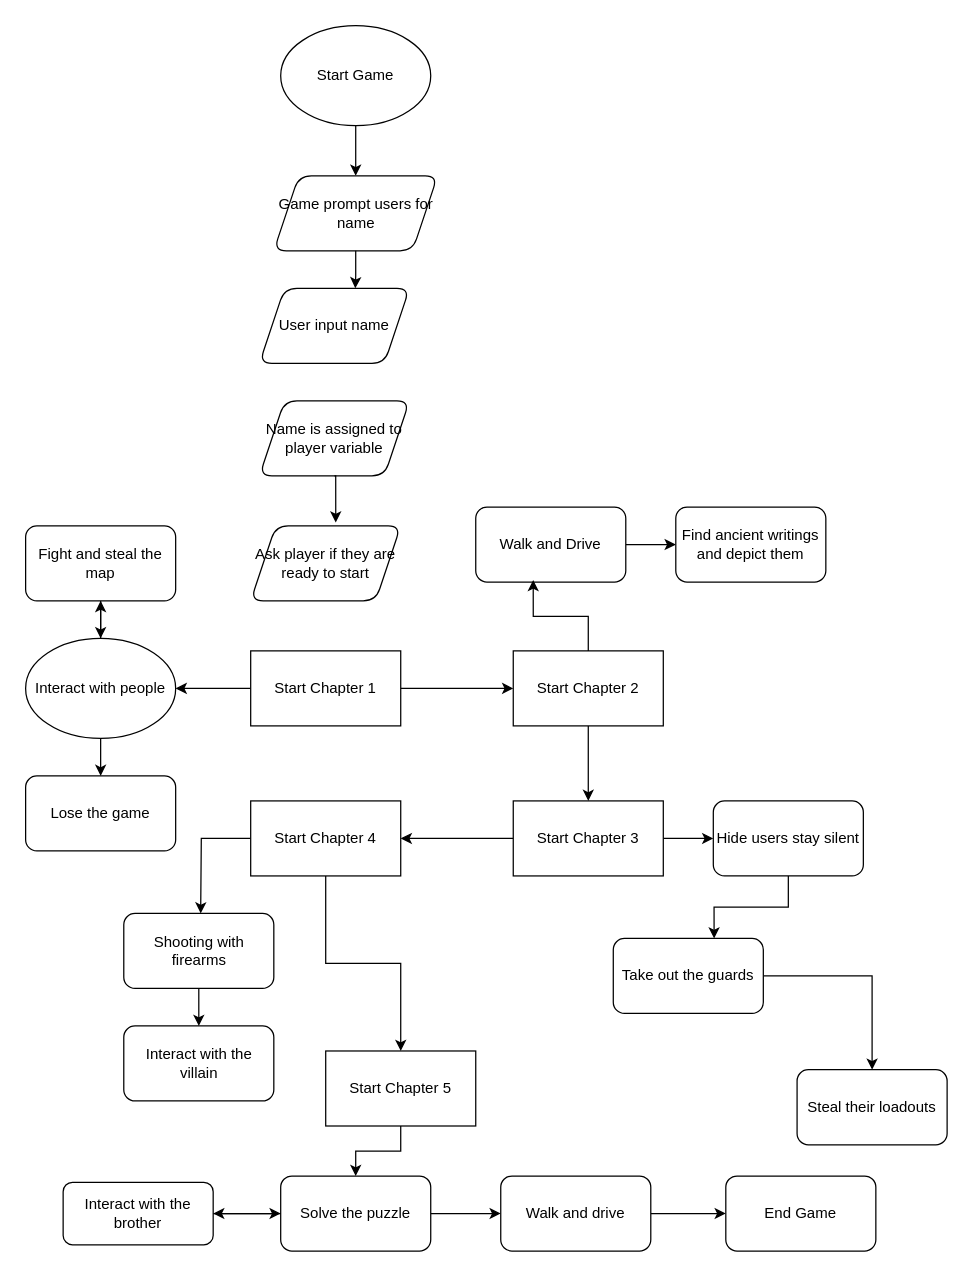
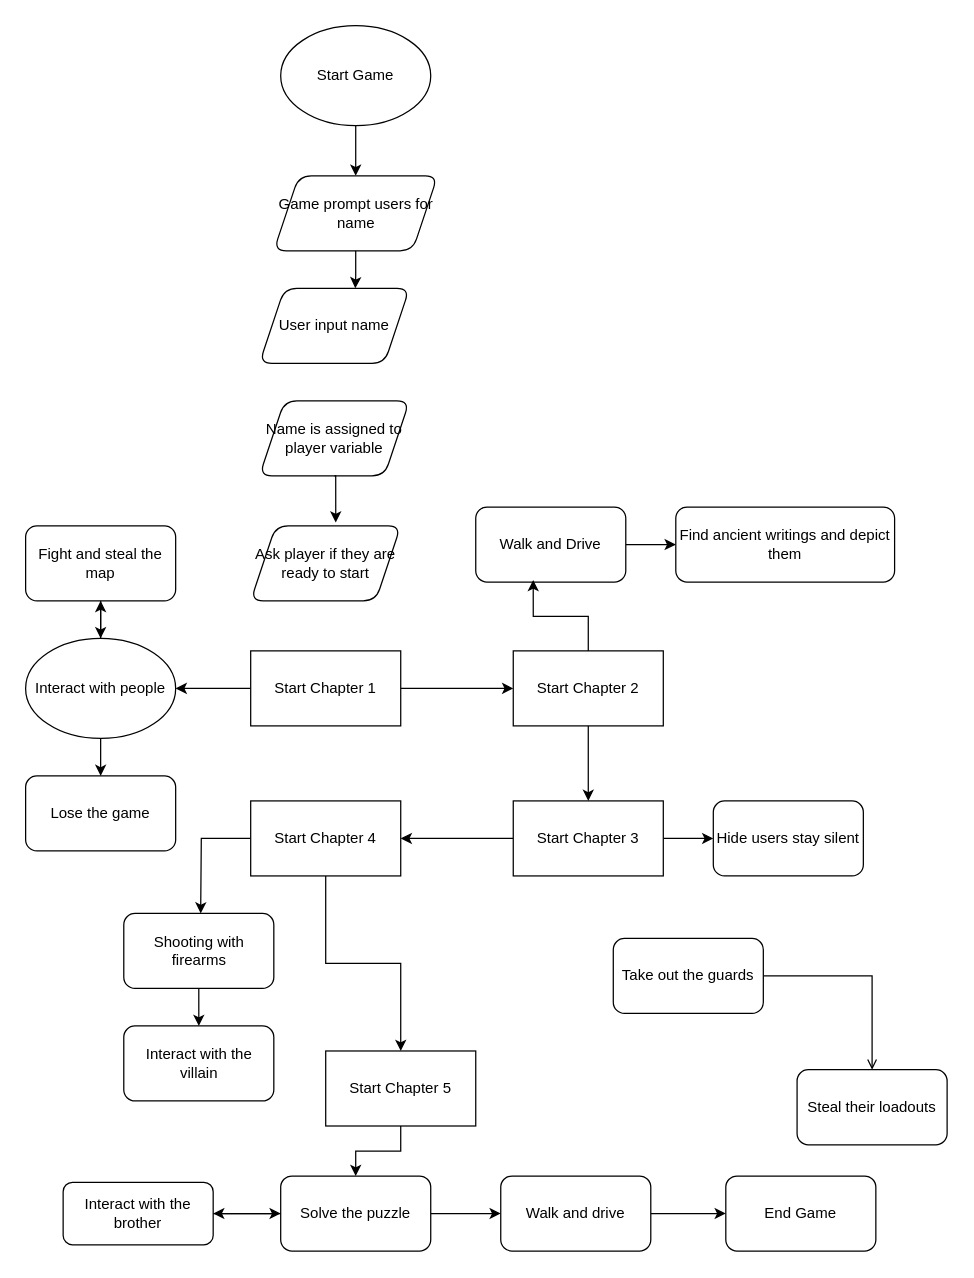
node "Find ancient writings and depict them": size 150x75 -> 219x75
edge "Hide users stay silent" -> "Take out the guards": removed
edge "Take out the guards" -> "Steal their loadouts": arrowhead classic -> open
